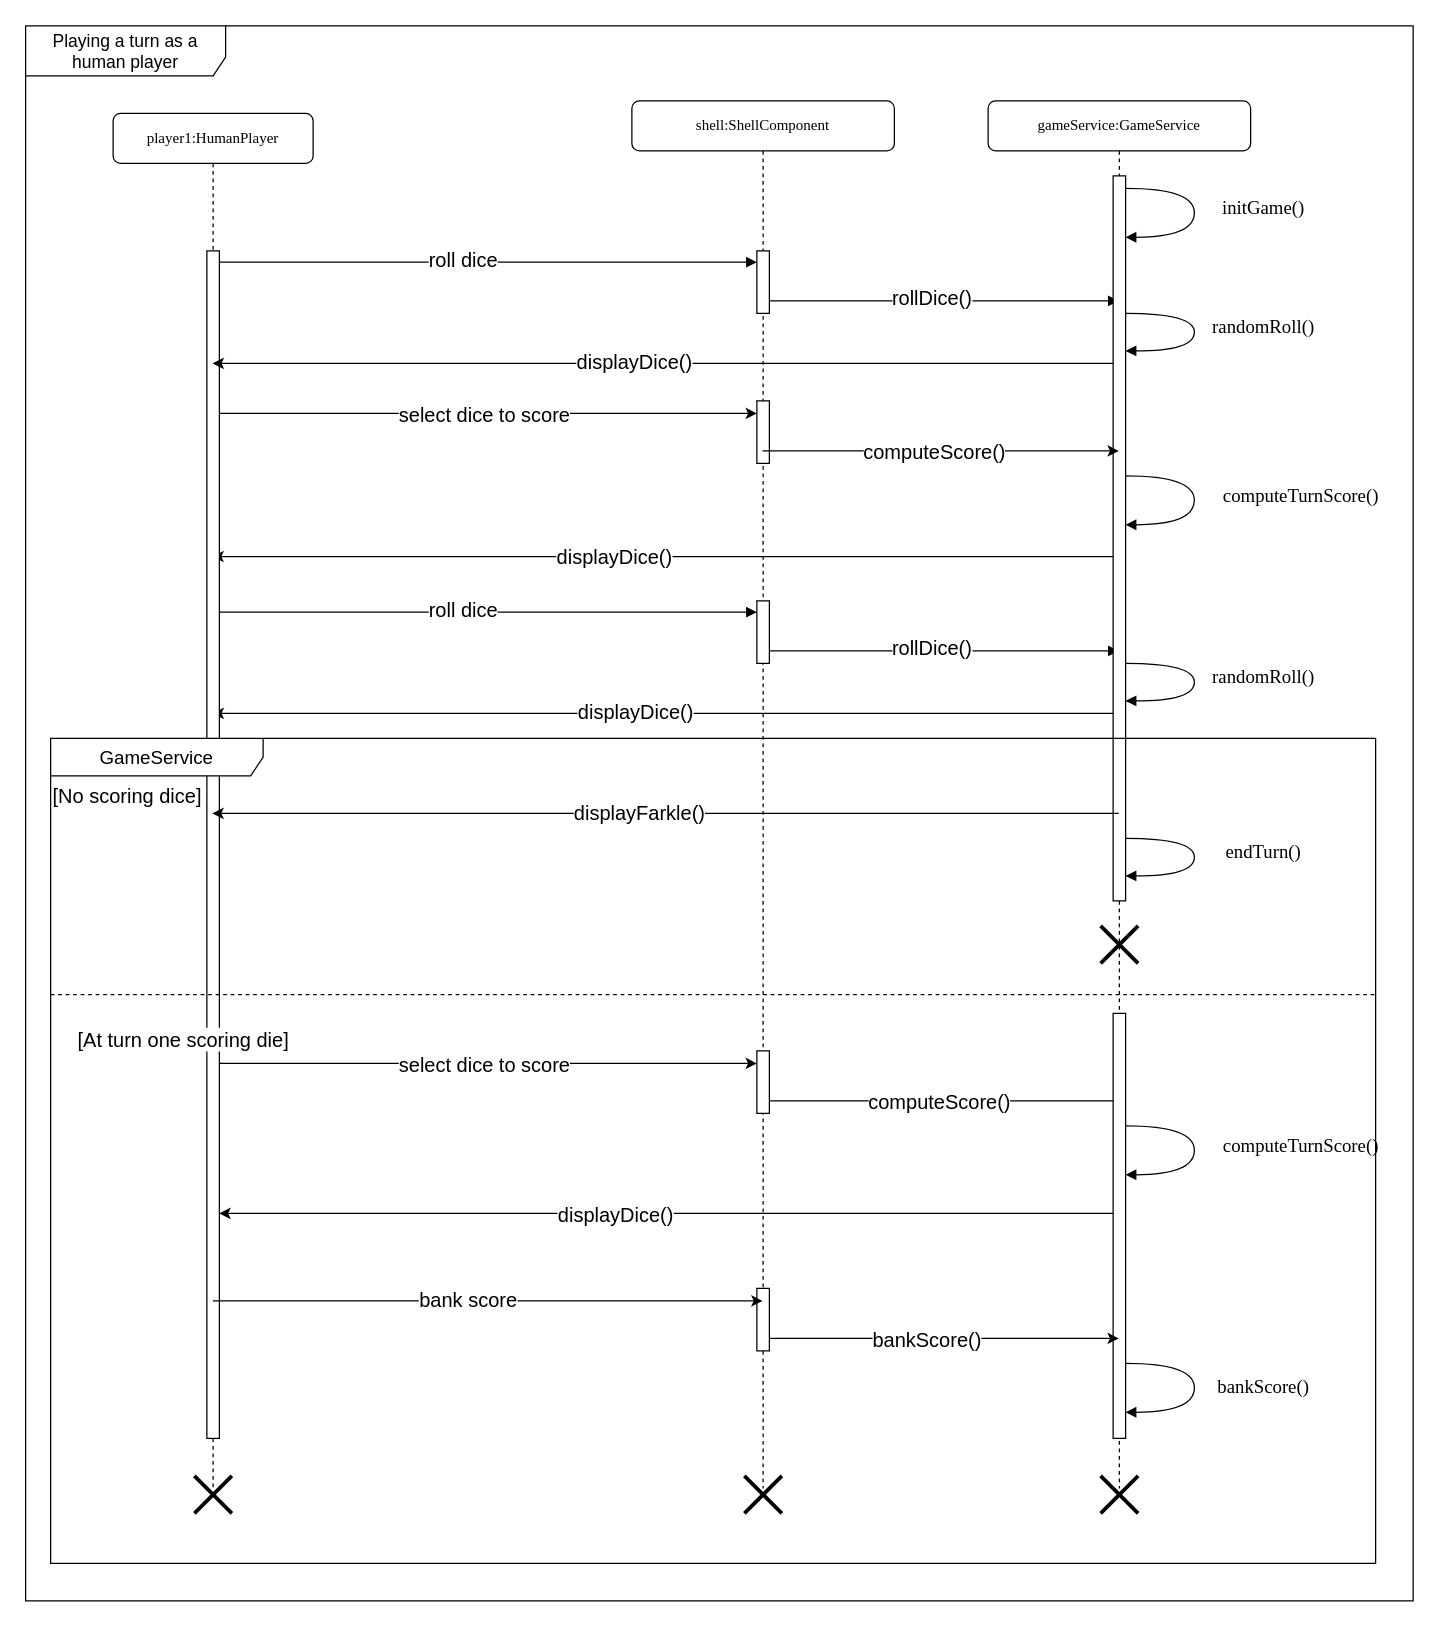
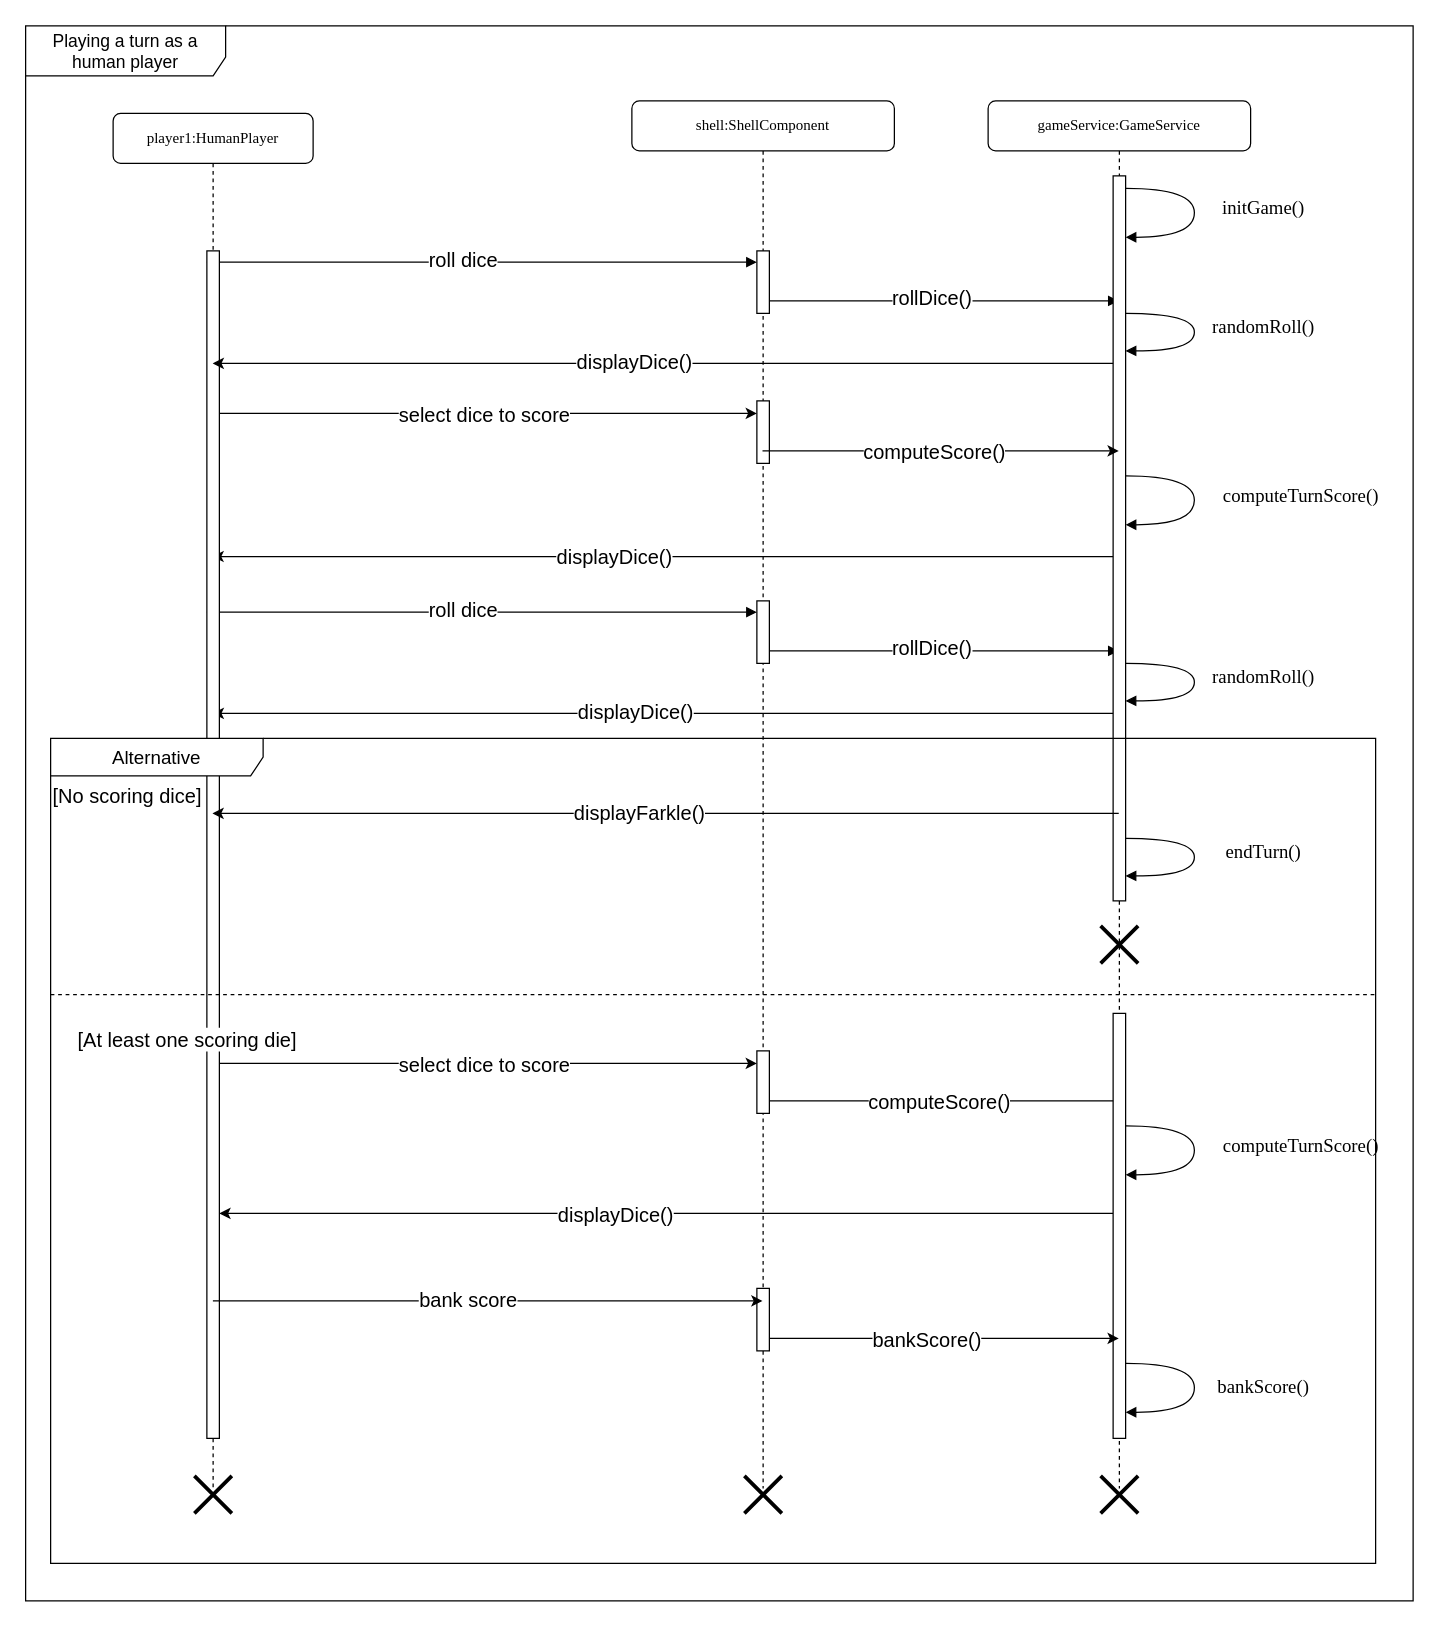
node "GameService": label "GameService" -> "Alternative"
node "[At turn one scoring die]": label "[At turn one scoring die]" -> "[At least one scoring die]"
